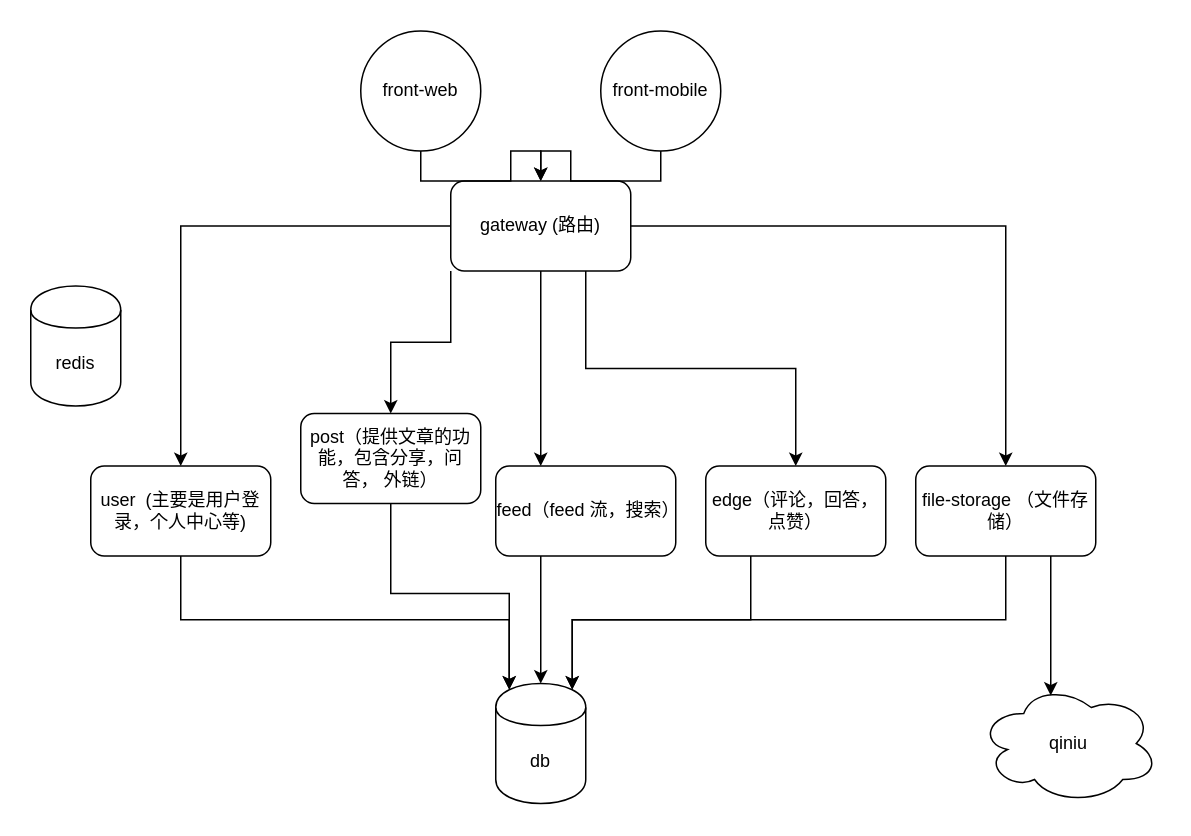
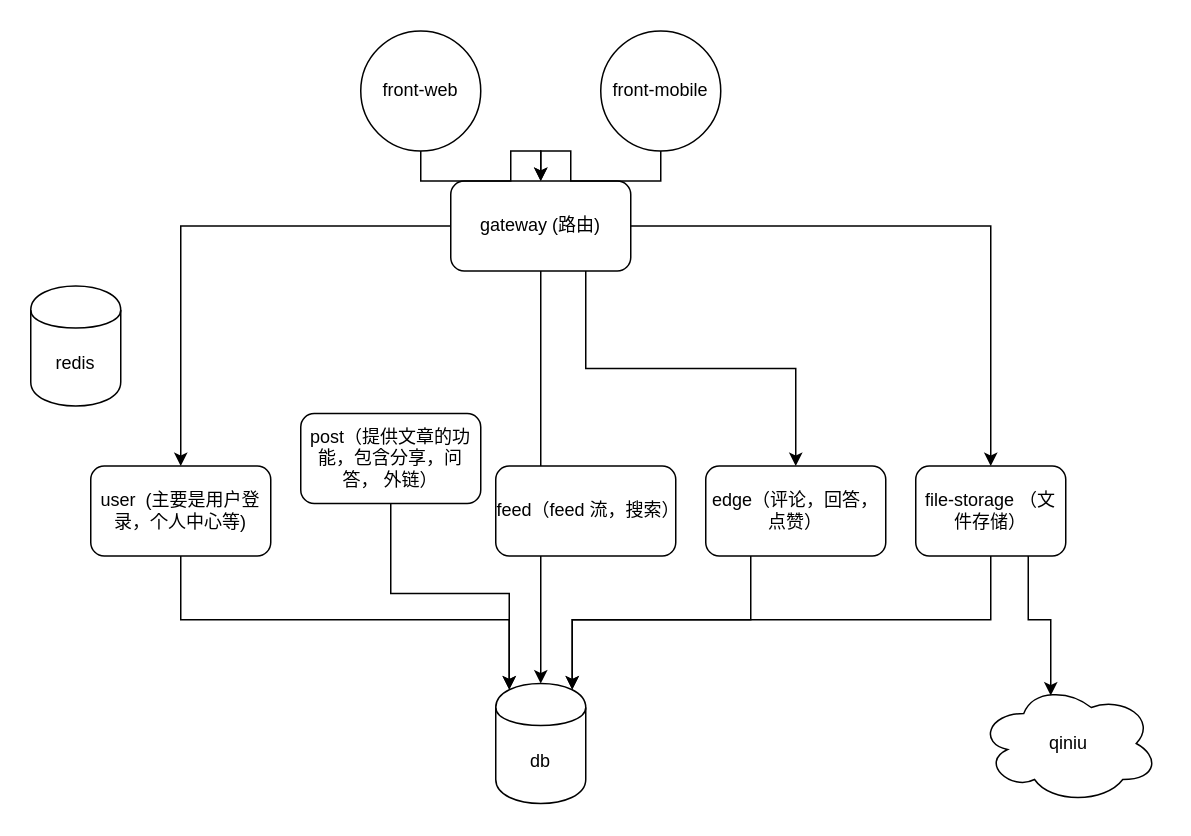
edge "gateway (路由)" -> "post（提供文章的功能，包含分享，问答， 外链）": removed
edge "gateway (路由)" -> "feed（feed 流，搜索）": arrowhead classic -> none
node "file-storage （文件存储）": size 180x90 -> 150x90
